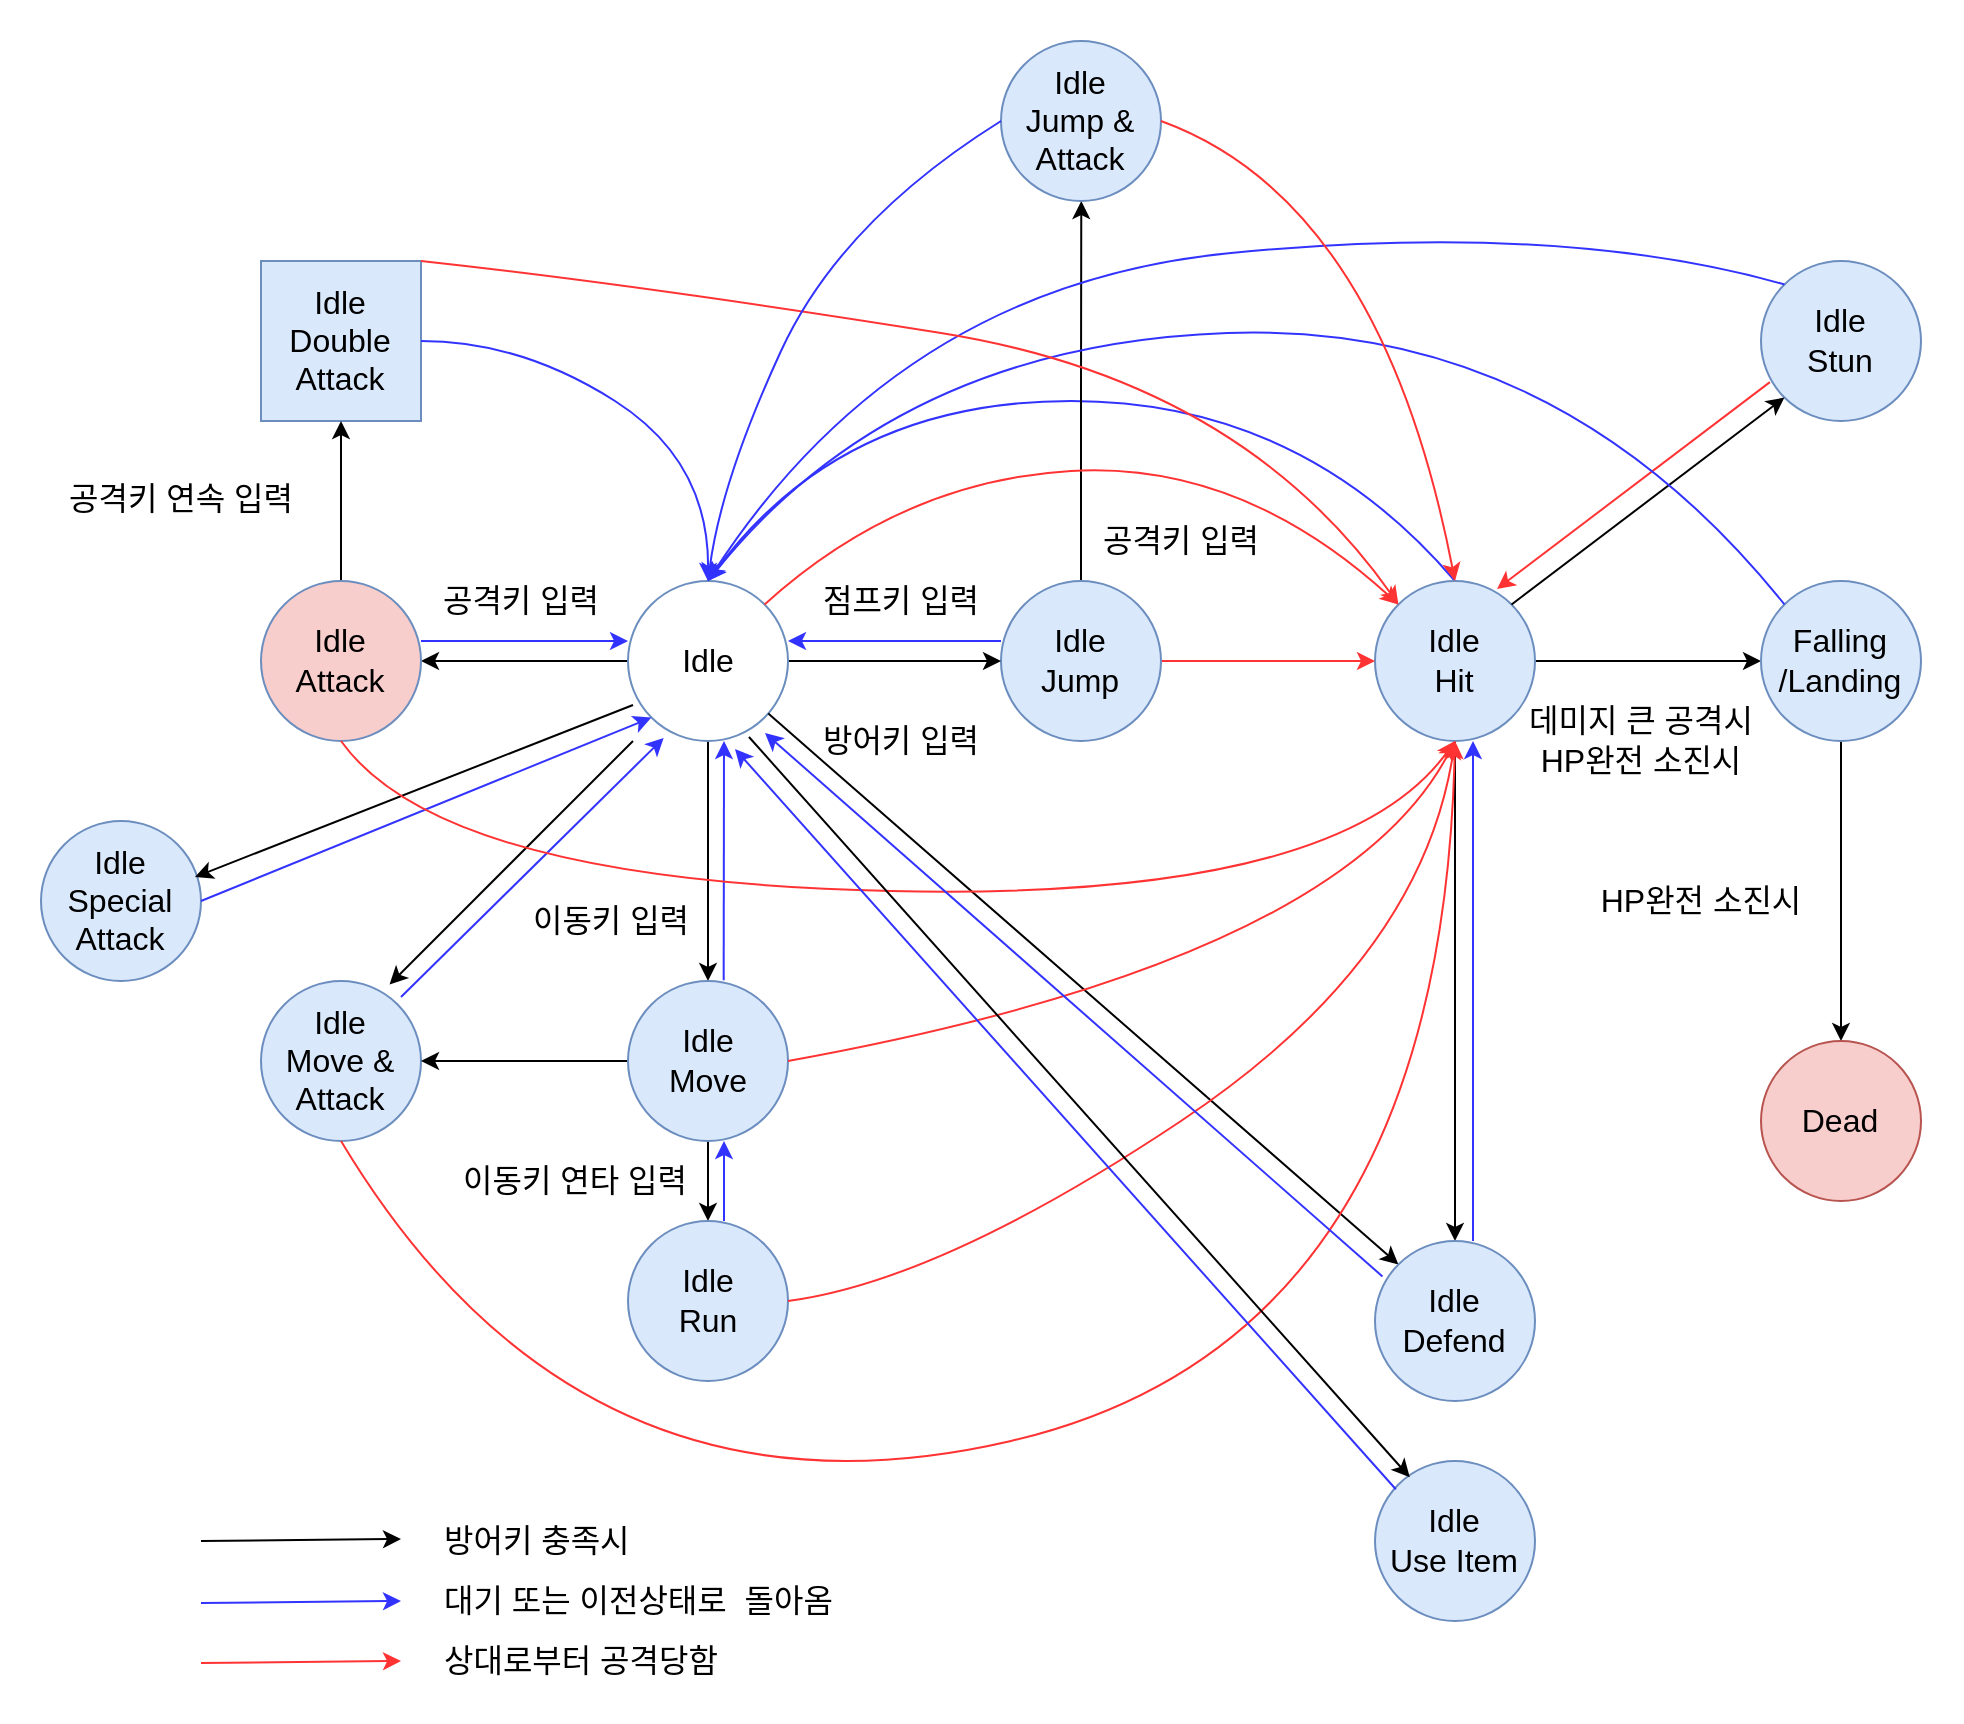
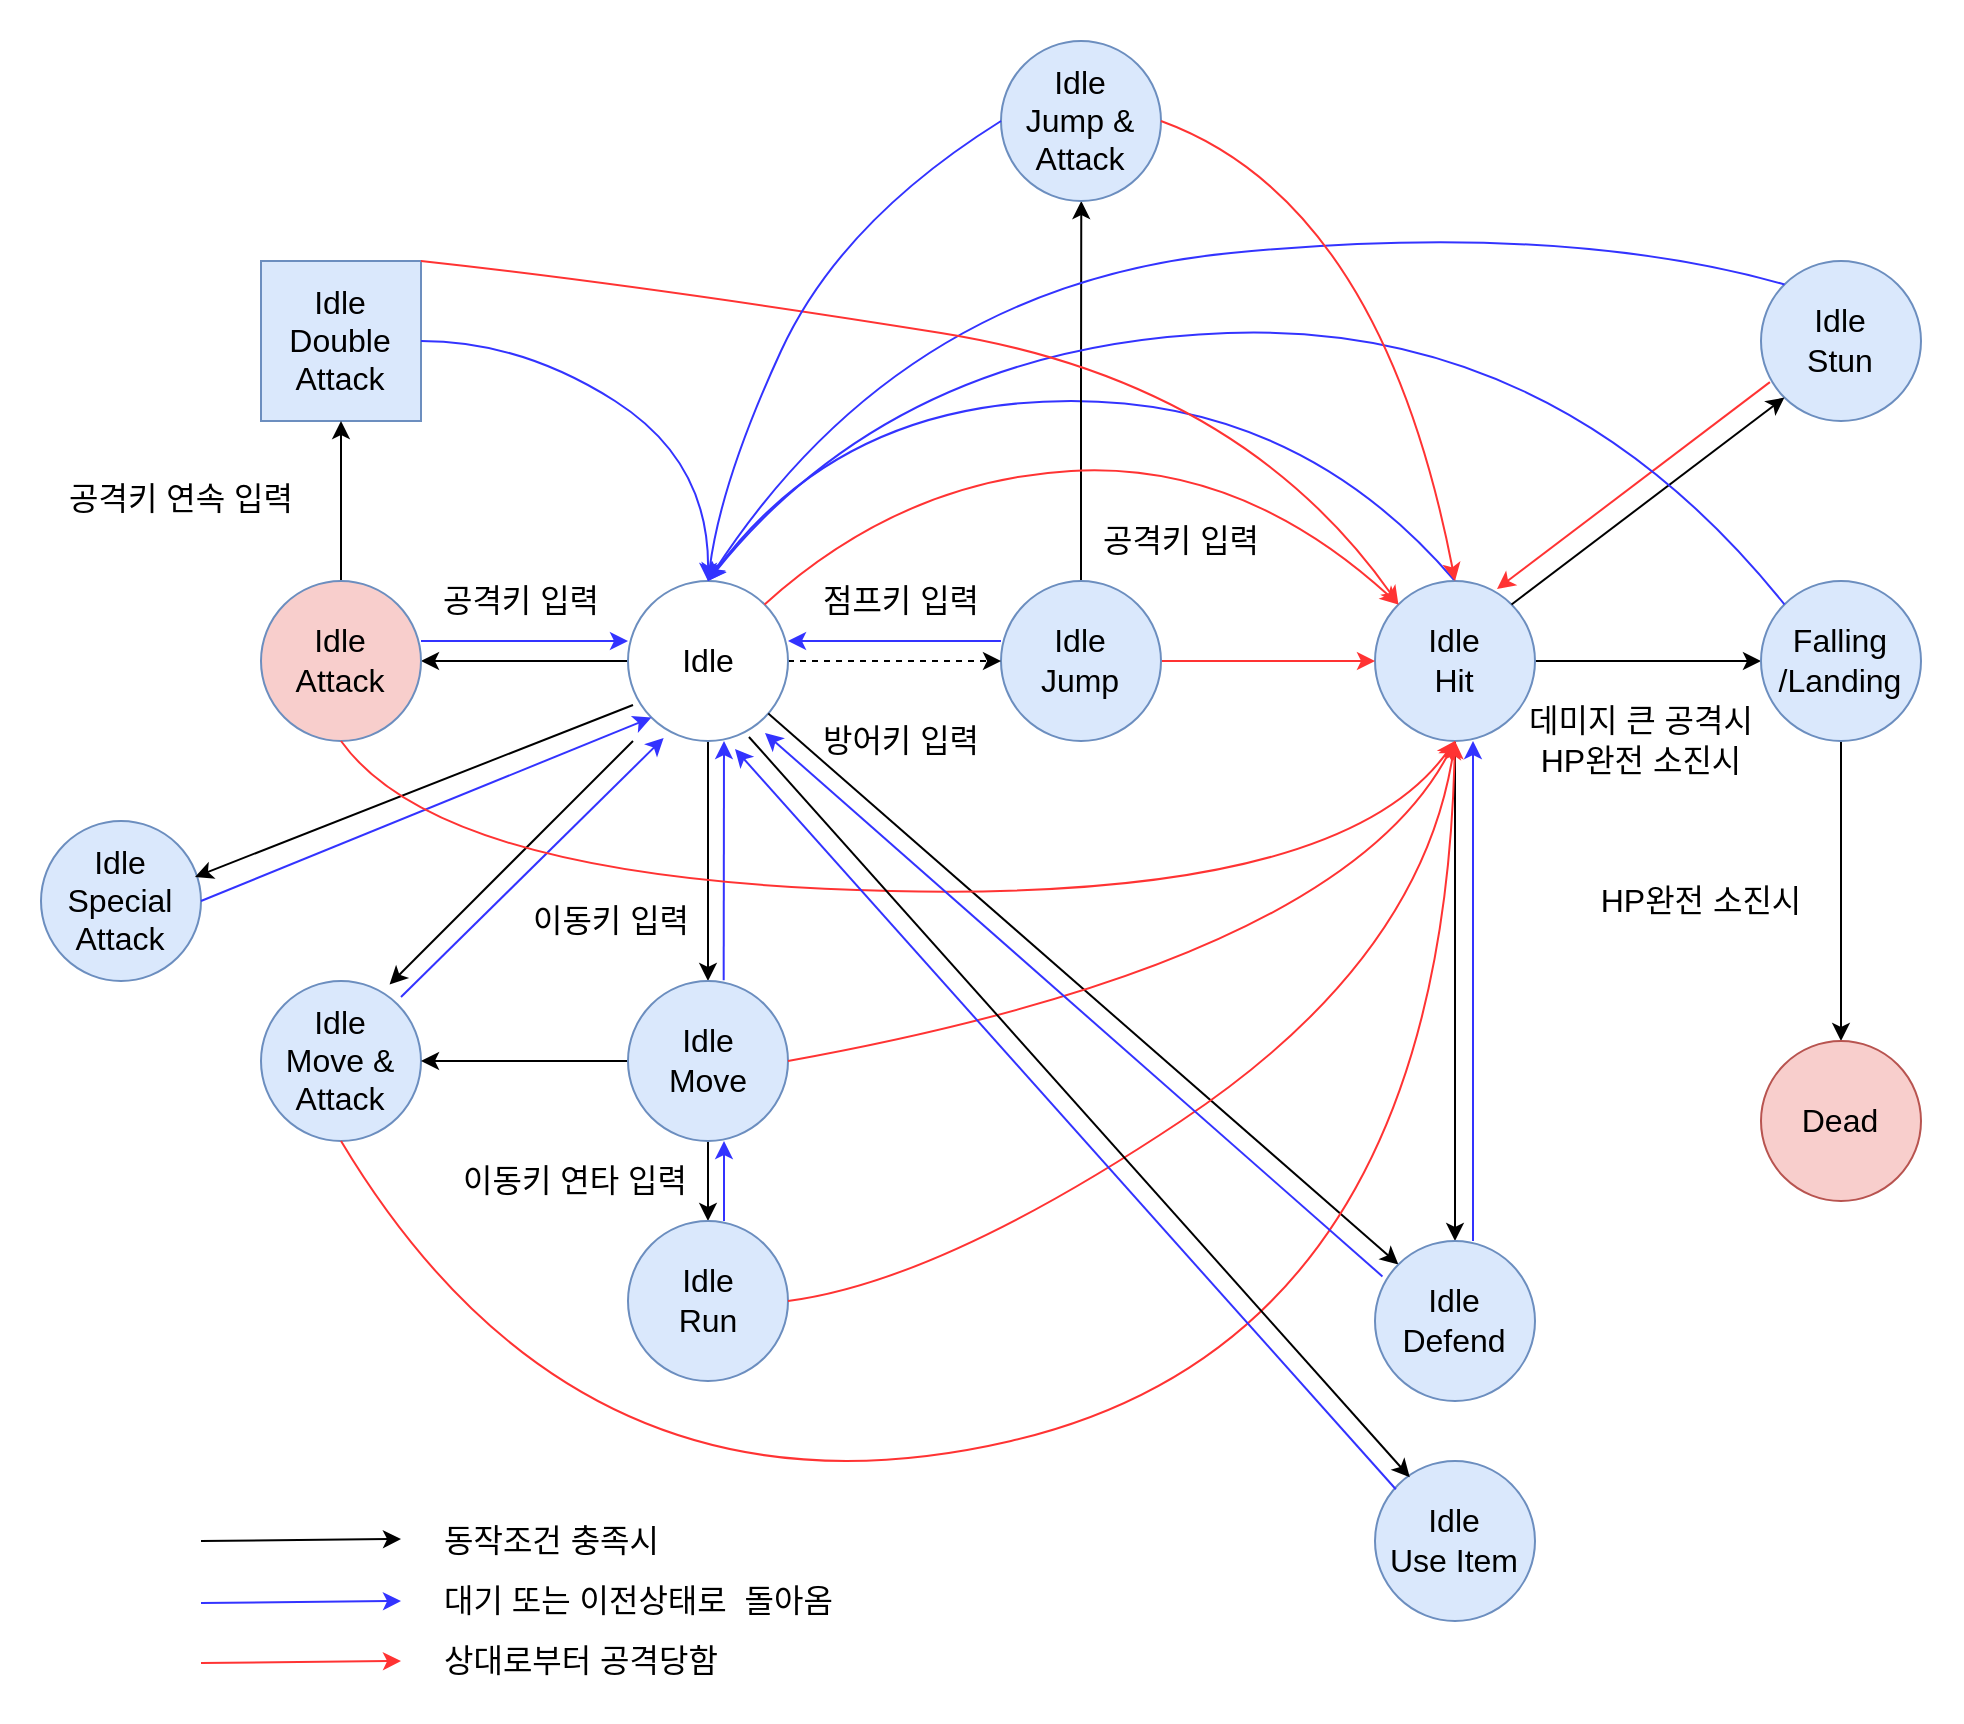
edge "Idle" -> "Idle Jump": style solid -> dashed
node "방어키 충족시": label "방어키 충족시" -> "동작조건 충족시"
